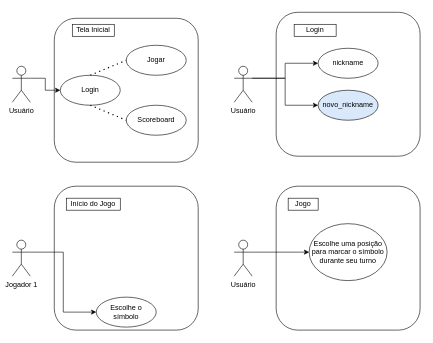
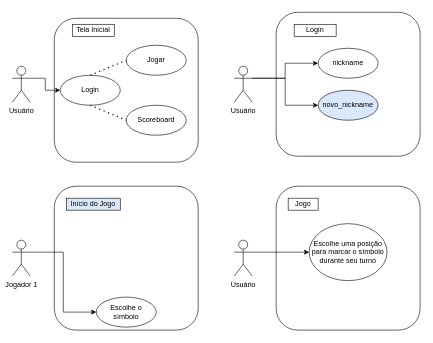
node "Início do Jogo": fillcolor #ffffff -> #dae8fc
